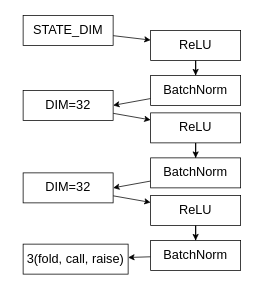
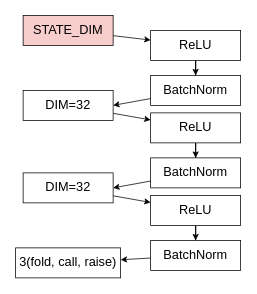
node "STATE_DIM": fillcolor #ffffff -> #f8cecc
node "3(fold, call, raise)": moved (75, 259) -> (68, 263)
